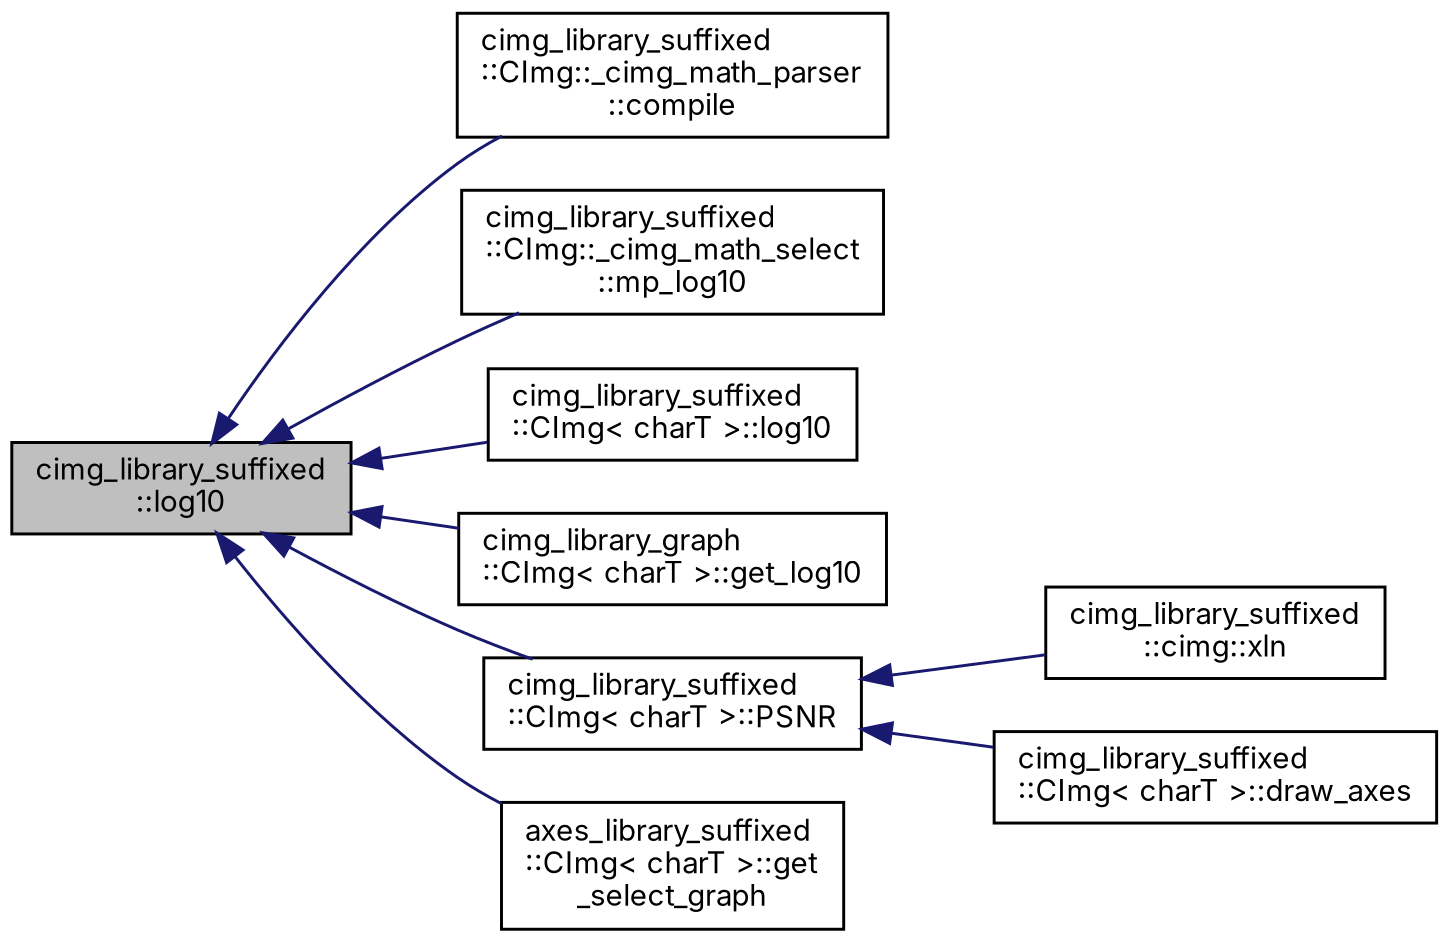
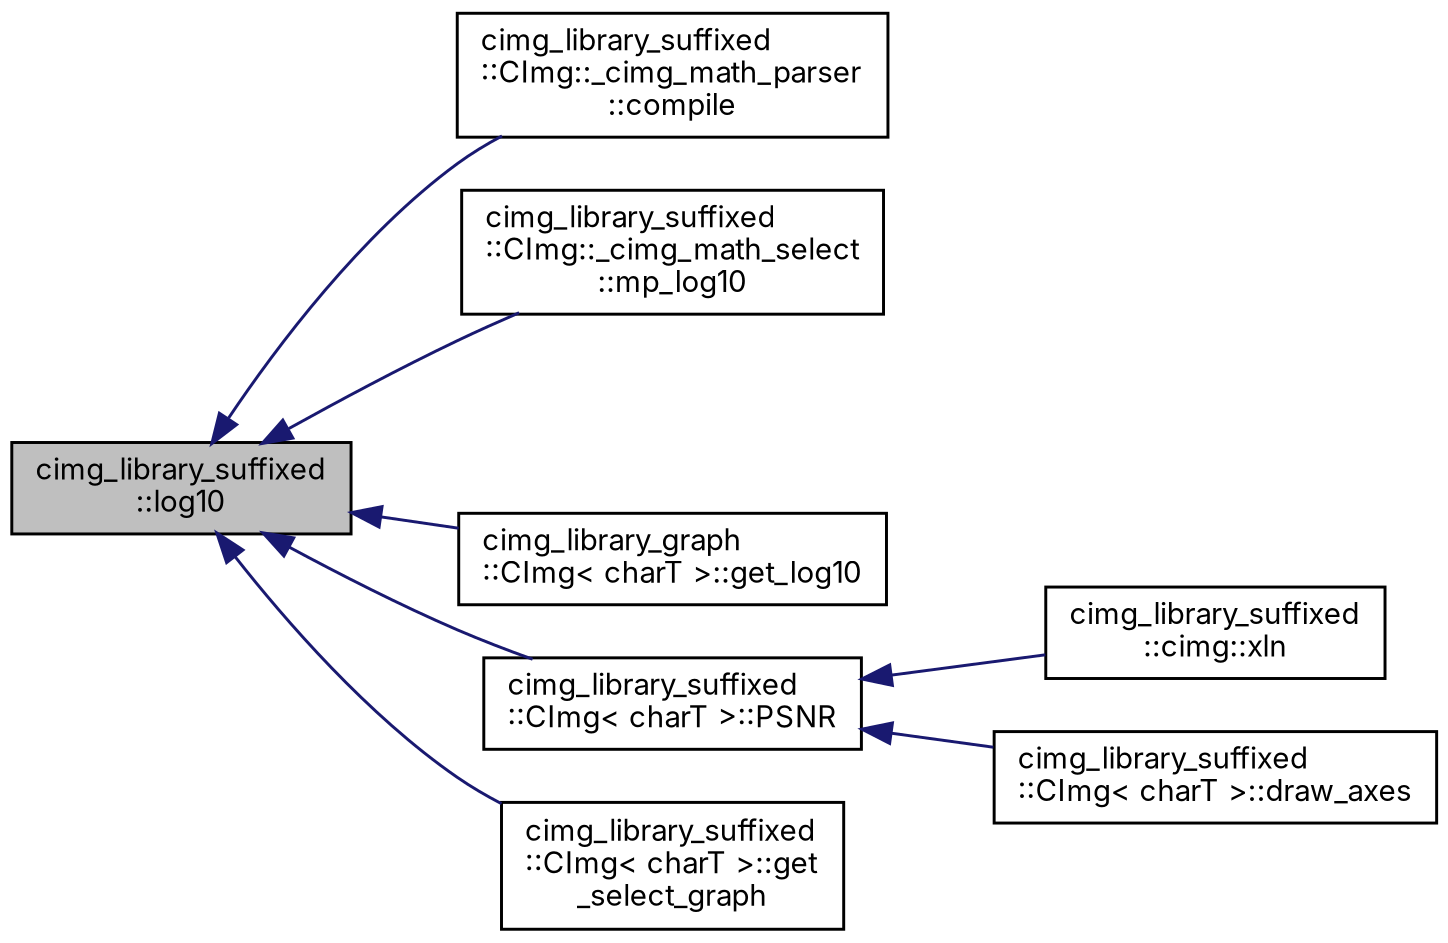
node "cimg_library_suffixed ::CImg< charT >::log10": removed
node "axes_library_suffixed ::CImg< charT >::get _select_graph": label "axes_library_suffixed ::CImg< charT >::get _select_graph" -> "cimg_library_suffixed ::CImg< charT >::get _select_graph"
